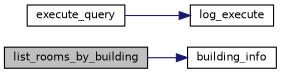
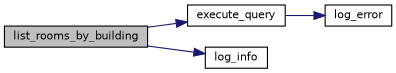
node "log_execute": label "log_execute" -> "log_error"
edge "list_rooms_by_building" -> "execute_query": added
node "building_info": label "building_info" -> "log_info"
